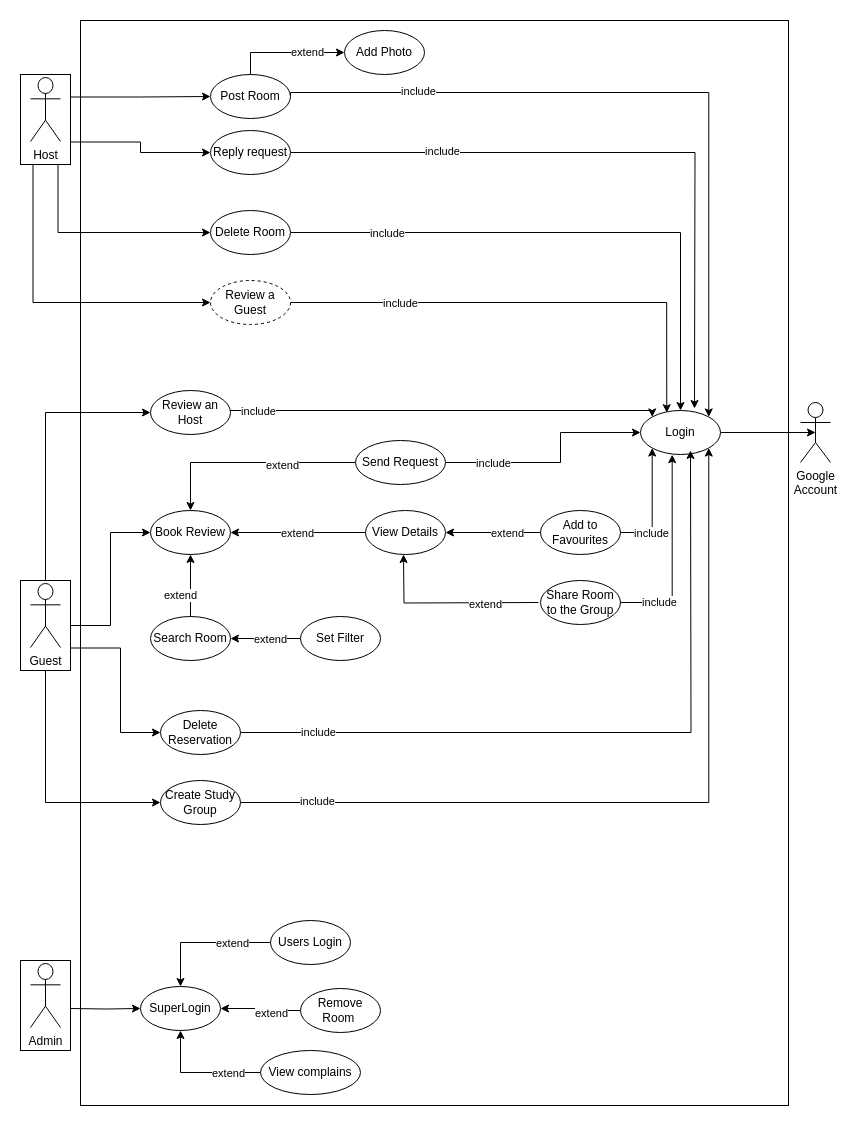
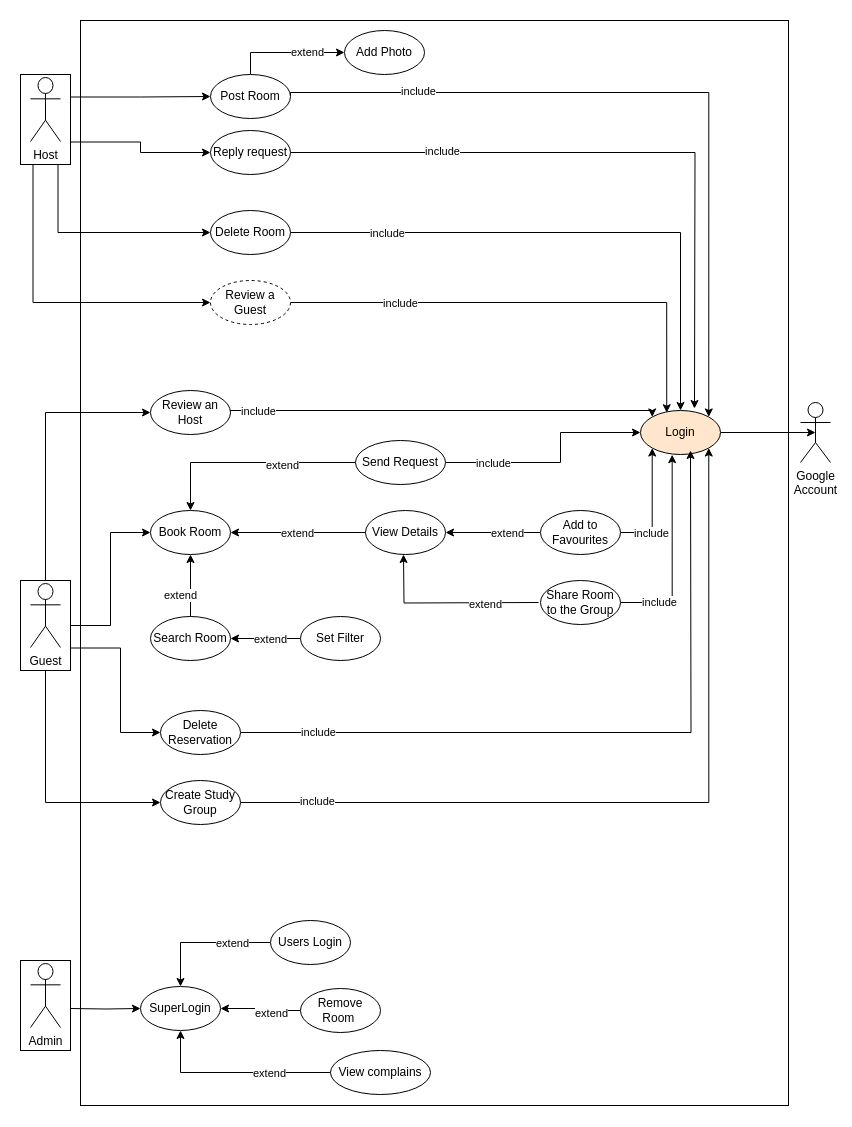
node "Login": fillcolor #ffffff -> #ffe6cc
node "Book Review": label "Book Review" -> "Book Room"
node "View complains": moved (311, 1073) -> (381, 1073)
